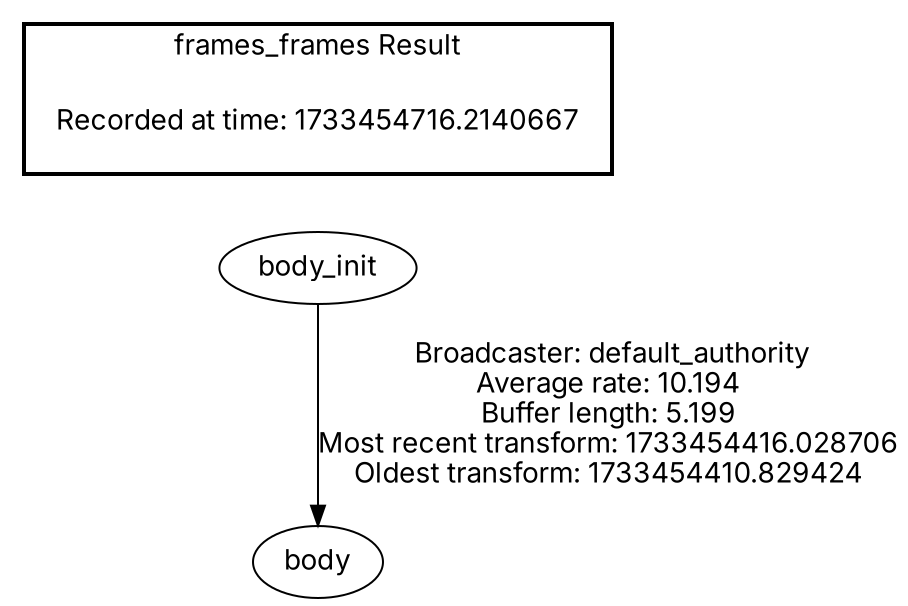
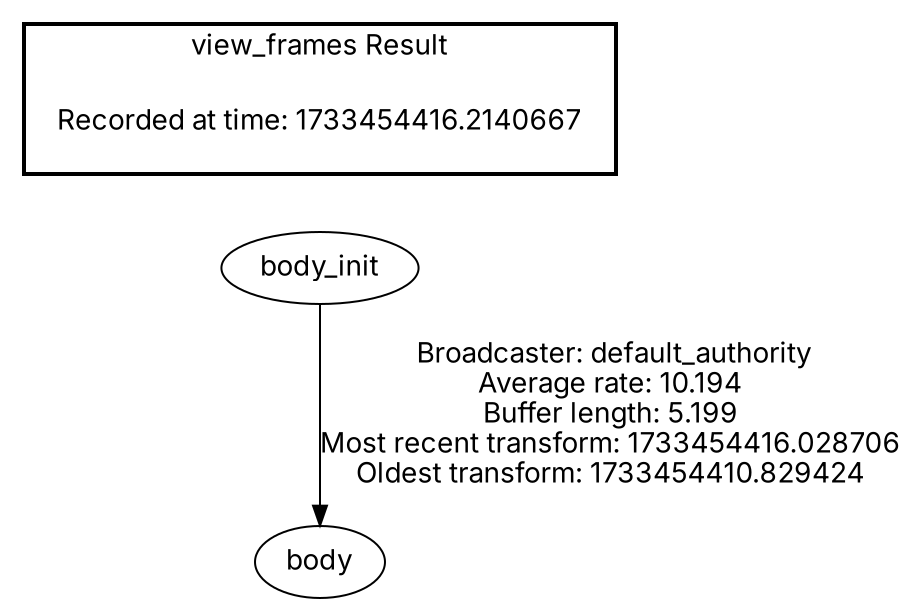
cluster "frames_frames Result": label "frames_frames Result" -> "view_frames Result"
node "Recorded at time: 1733454716.2140667": label "Recorded at time: 1733454716.2140667" -> "Recorded at time: 1733454416.2140667"
